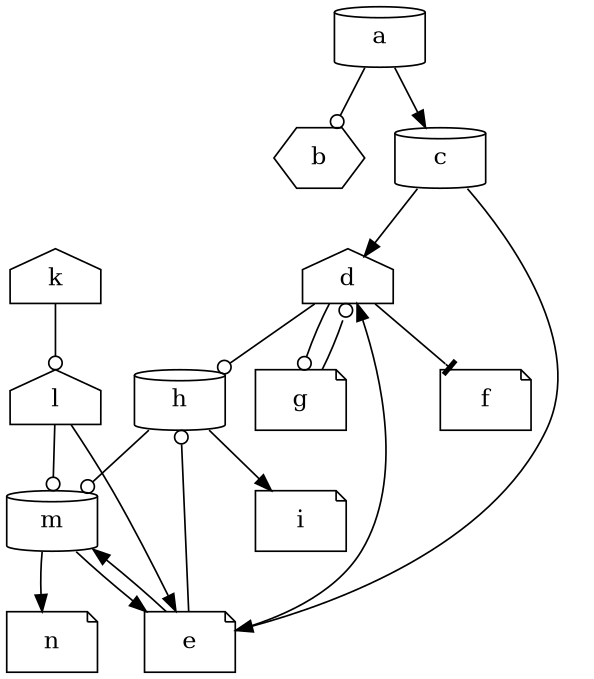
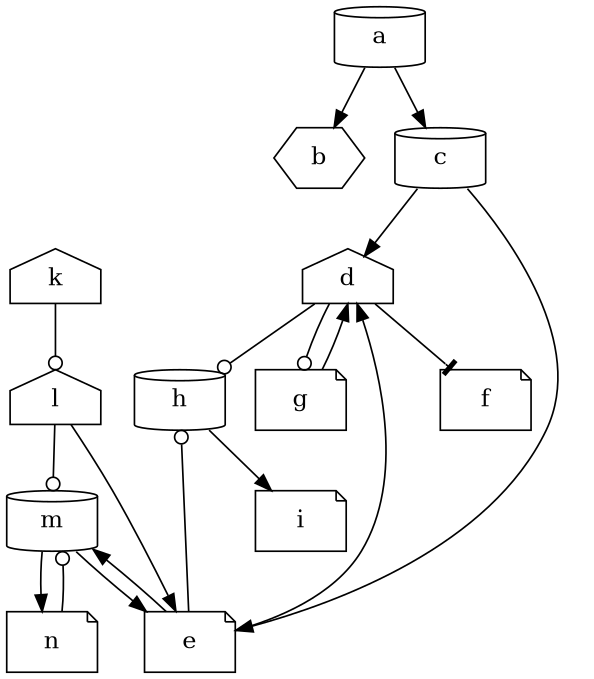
edge "a" -> "b": arrowhead odot -> normal
edge "g" -> "d": arrowhead odot -> normal
edge "h" -> "m": now "n" -> "m"
